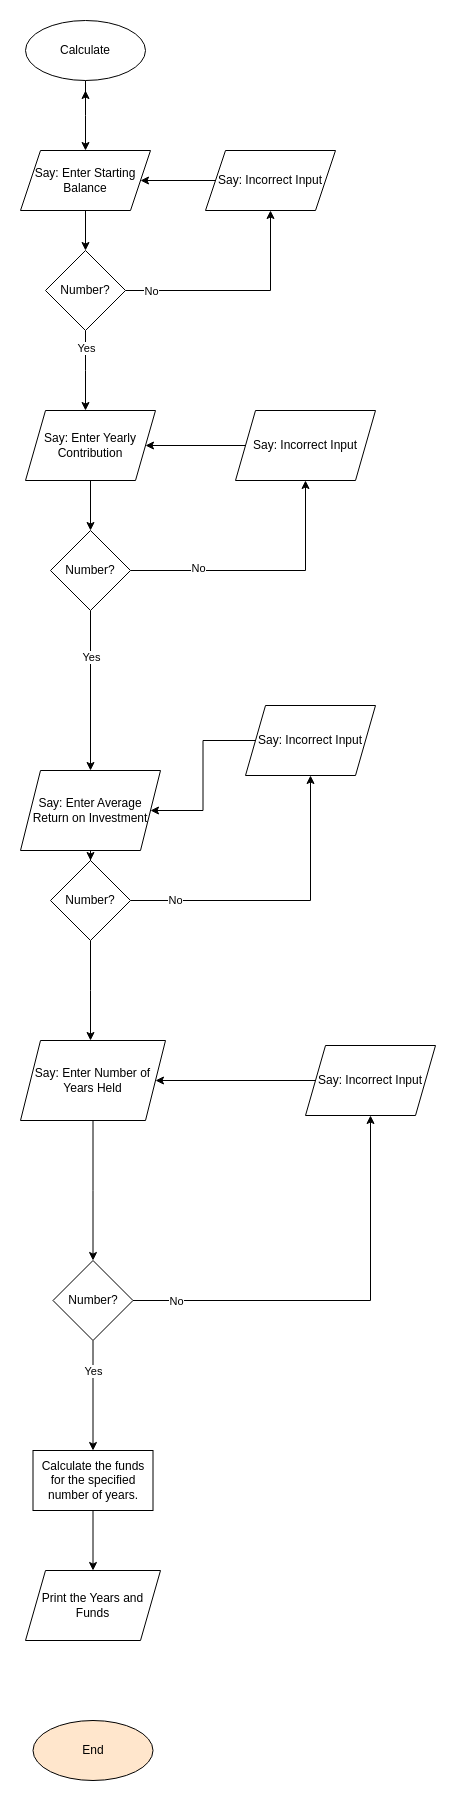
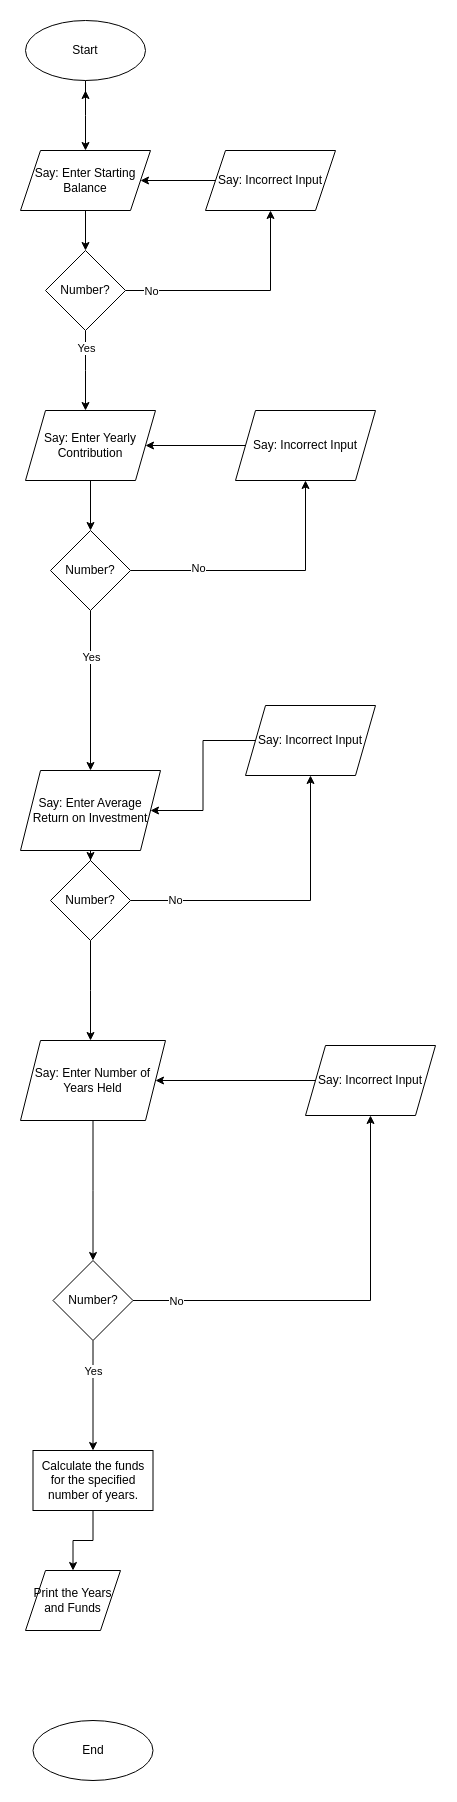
node "Calculate": label "Calculate" -> "Start"
node "Print the Years and Funds": size 135x70 -> 95x60
node "End": fillcolor #ffe6cc -> #ffffff
